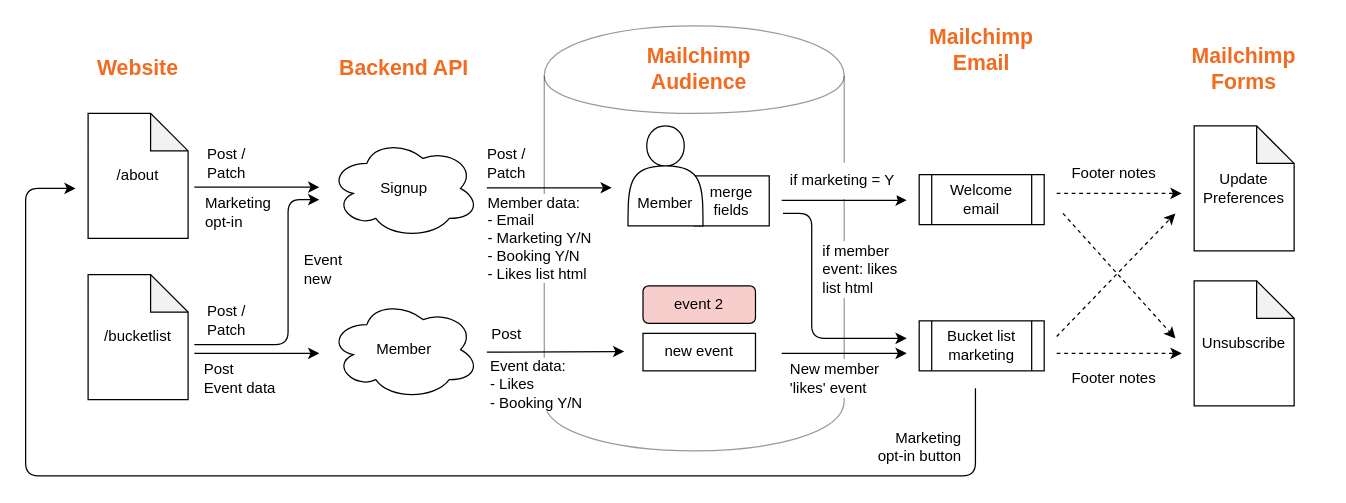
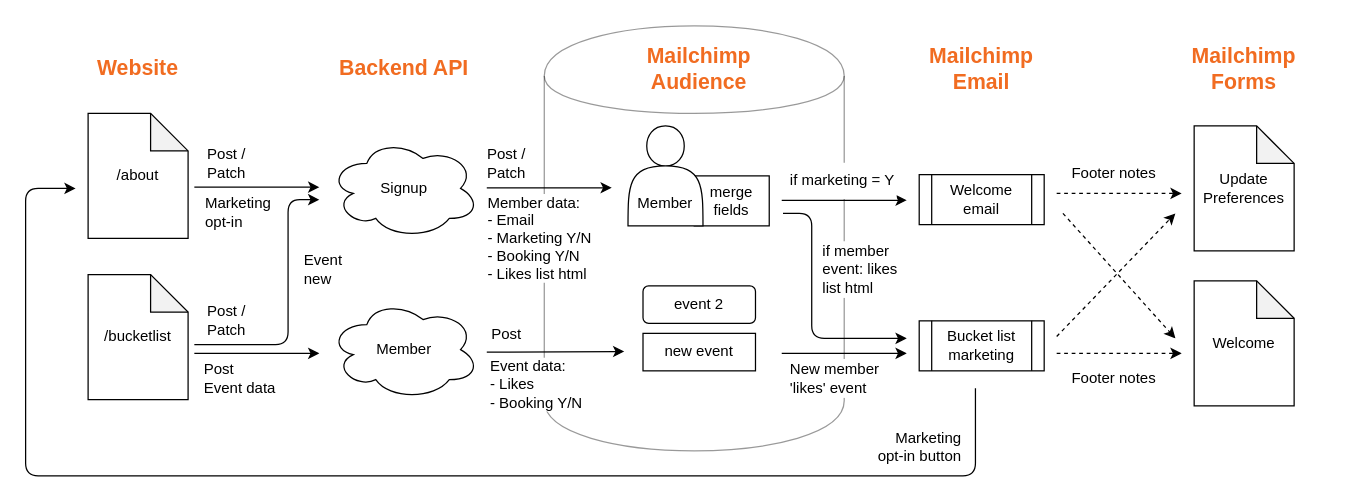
node "Mailchimp Email": moved (982, 51) -> (982, 69)
node "event 2": fillcolor #f8cecc -> #ffffff
node "Unsubscribe": label "Unsubscribe" -> "Welcome"
